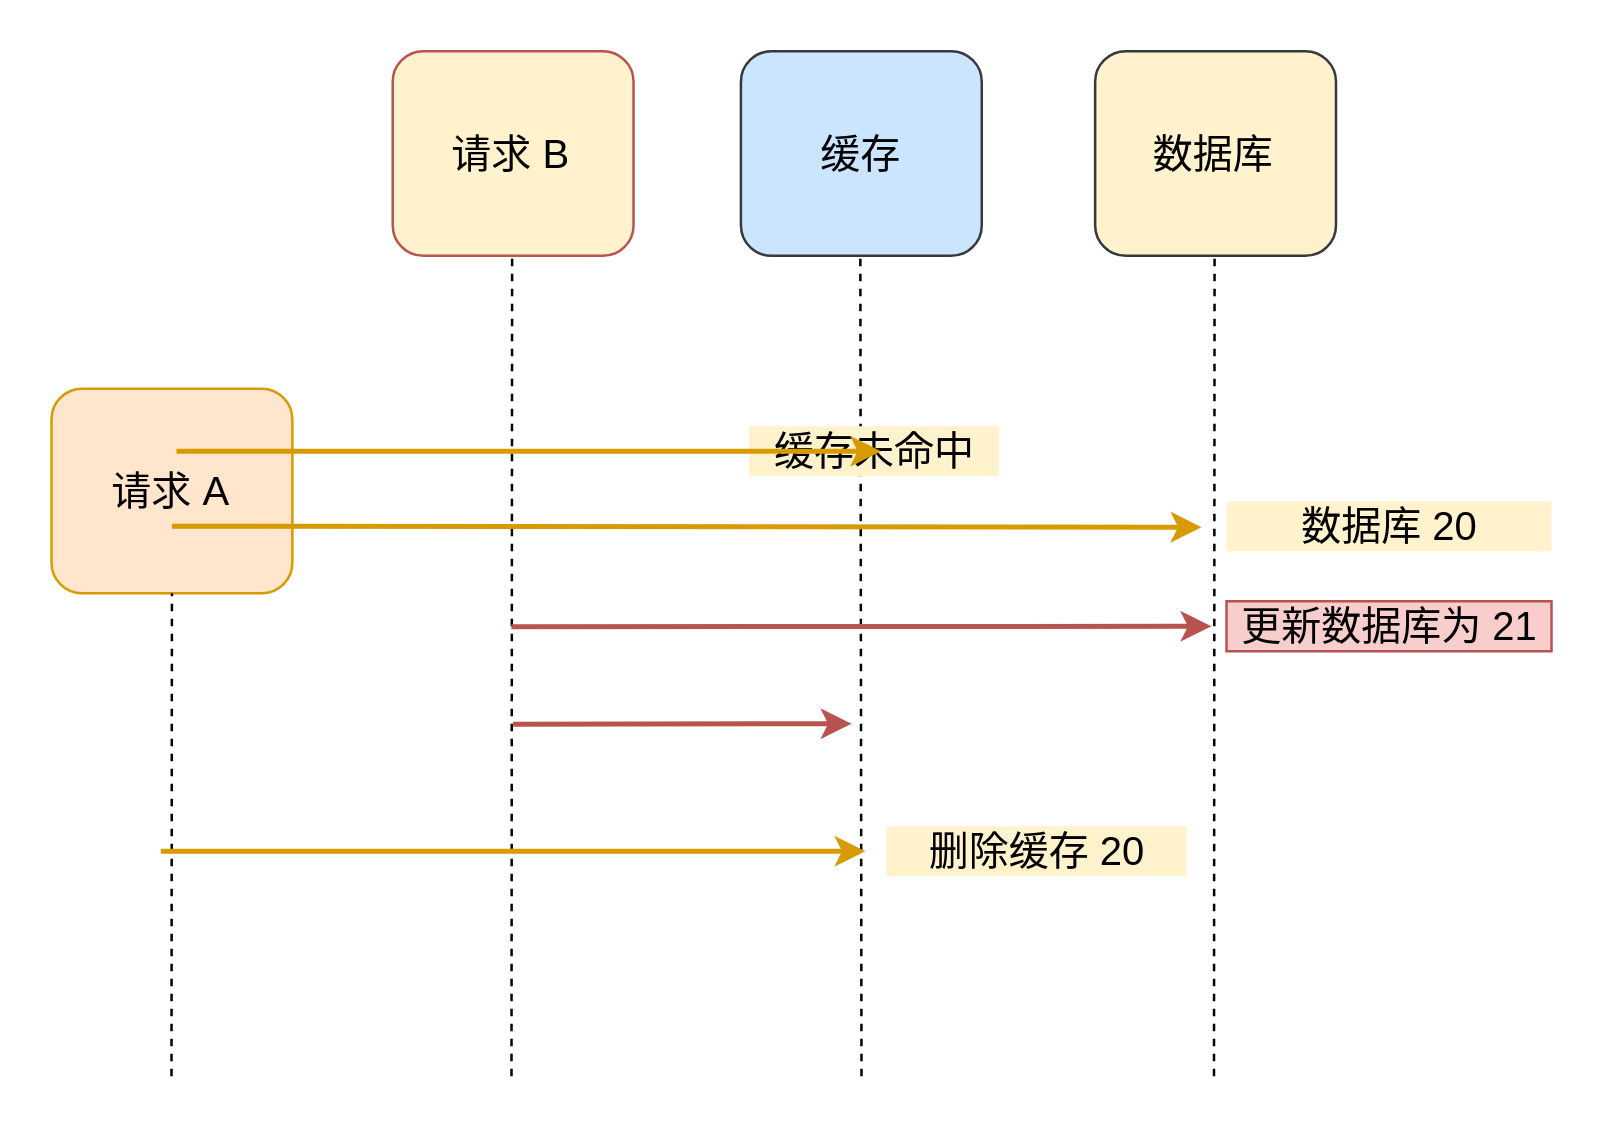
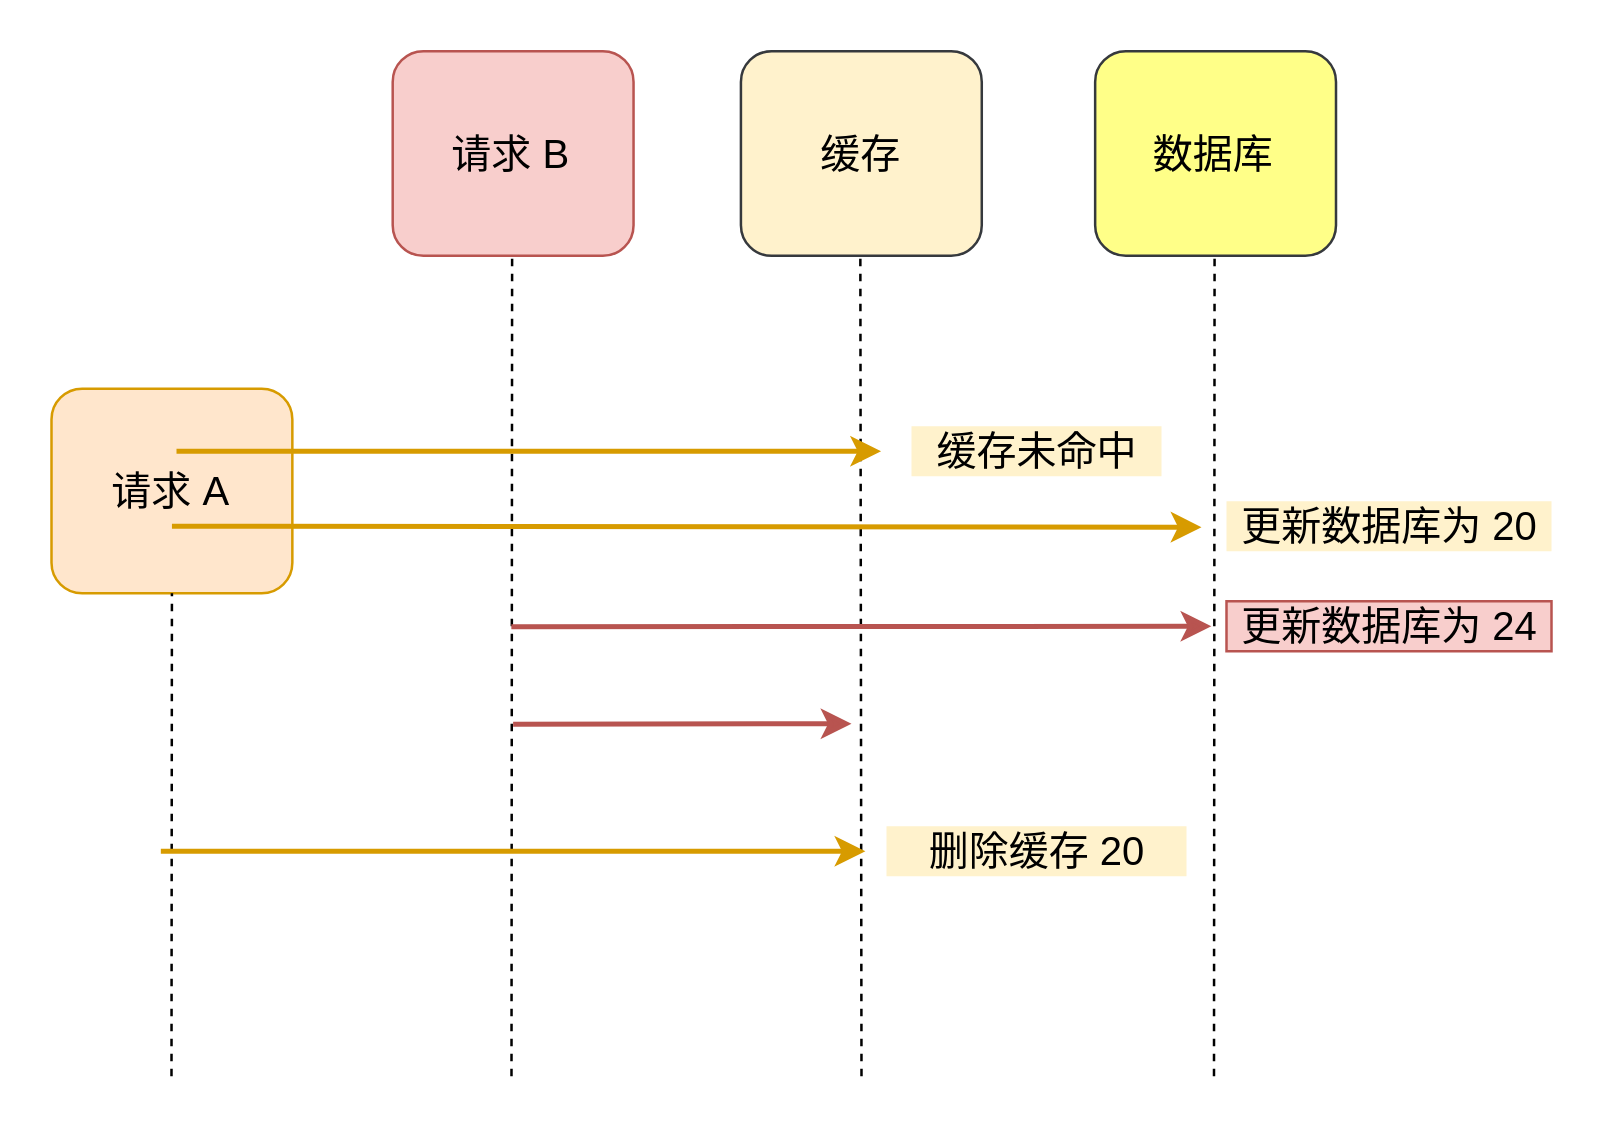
node "请求 B": fillcolor #fff2cc -> #f8cecc
node "缓存": fillcolor #cce5ff -> #fff2cc
node "数据库": fillcolor #fff2cc -> #ffff88
node "缓存未命中": moved (874, 451) -> (1036, 451)
node "数据库 20": label "数据库 20" -> "更新数据库为 20"
node "更新数据库为 21": label "更新数据库为 21" -> "更新数据库为 24"
